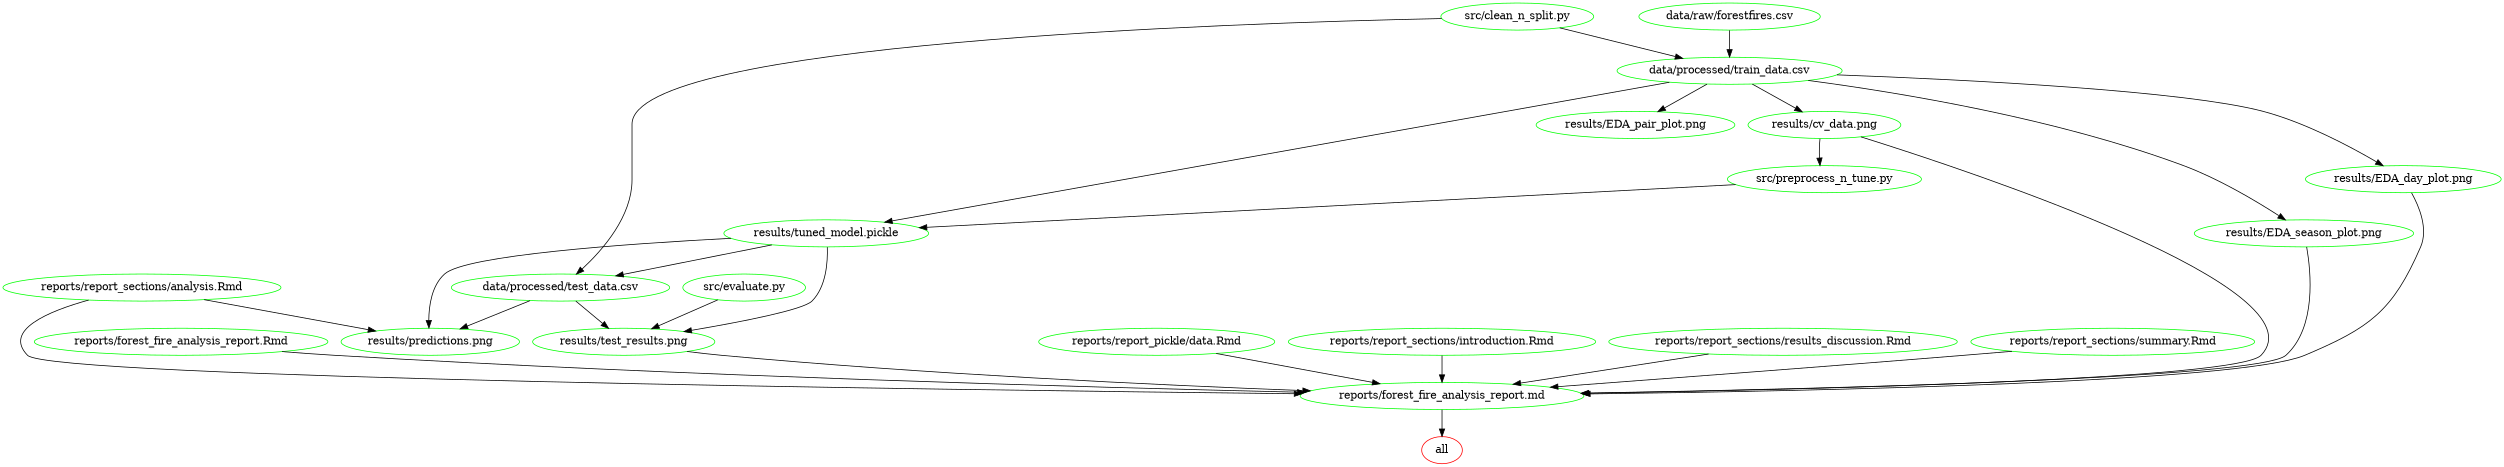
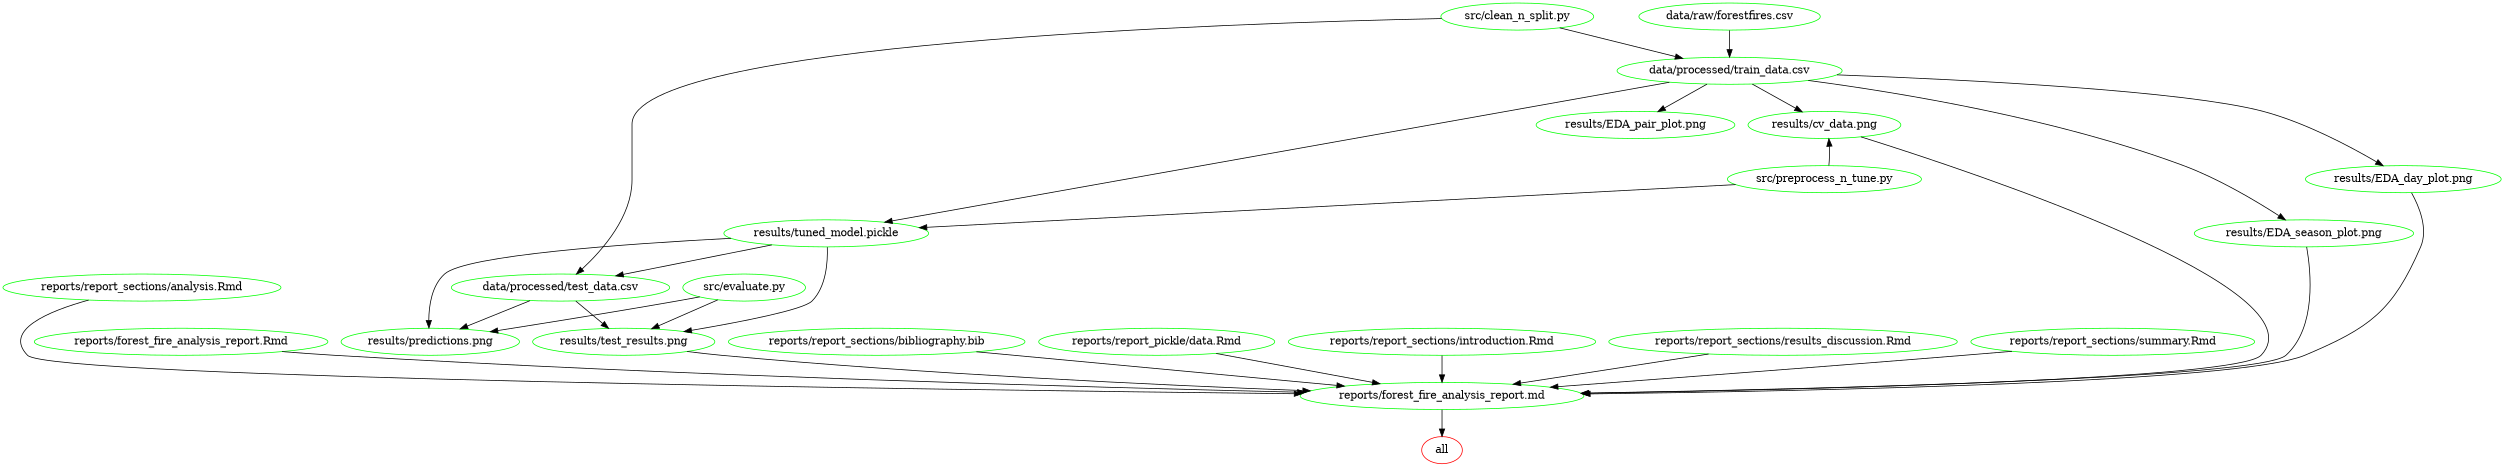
edge "results/cv_data.png" -> "src/preprocess_n_tune.py": reversed
edge "reports/report_sections/analysis.Rmd" -> "results/predictions.png": now "src/evaluate.py" -> "results/predictions.png"
node "reports/report_sections/bibliography.bib": added
